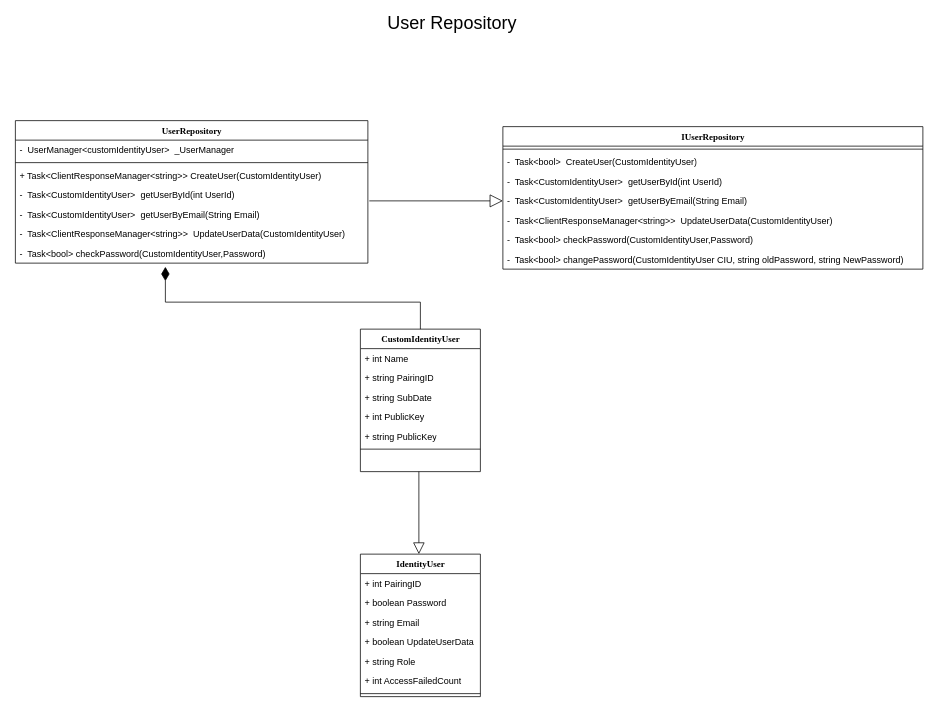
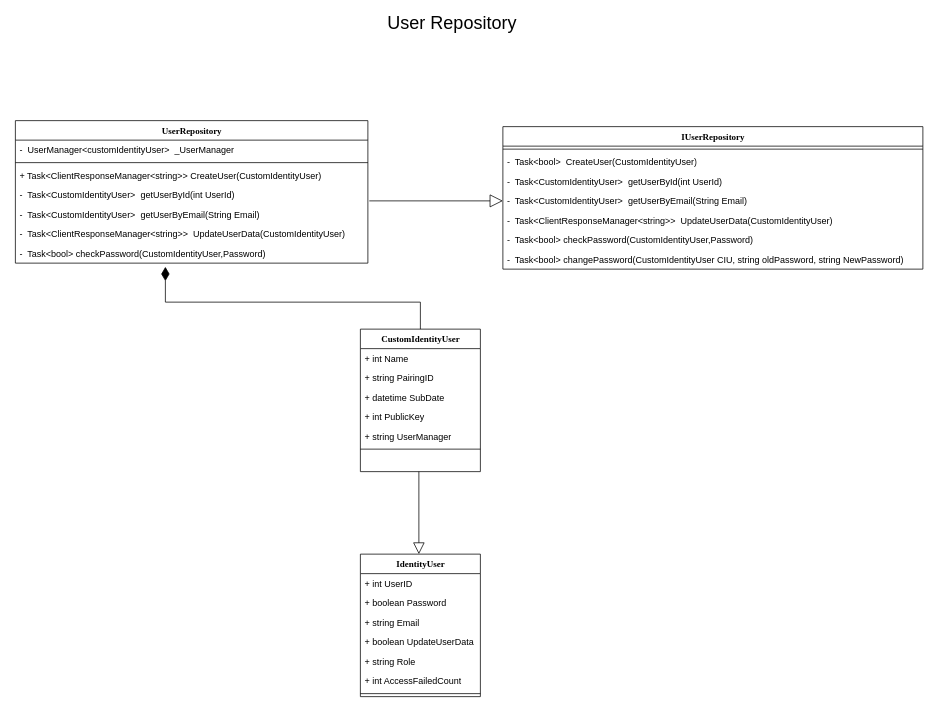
node "+ string SubDate": label "+ string SubDate" -> "+ datetime SubDate"
node "+ string PublicKey": label "+ string PublicKey" -> "+ string UserManager"
node "+ int PairingID": label "+ int PairingID" -> "+ int UserID"
